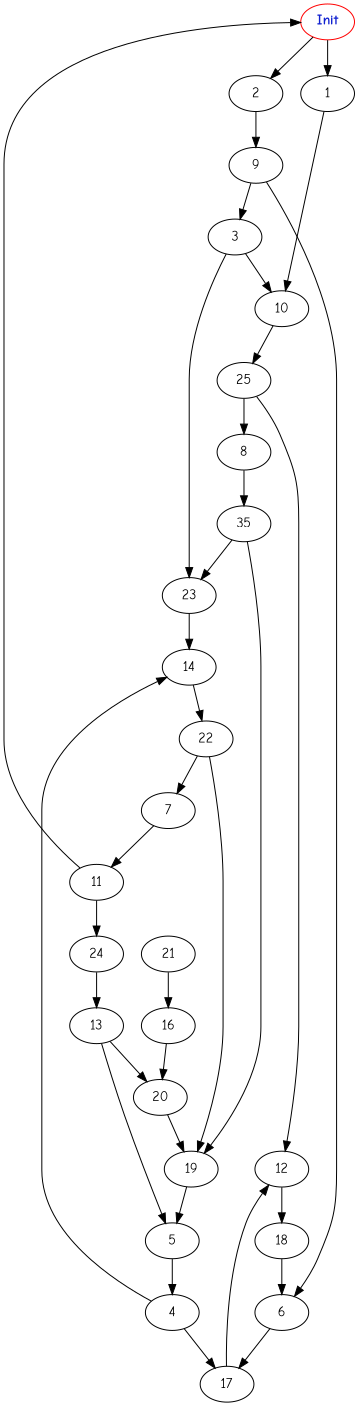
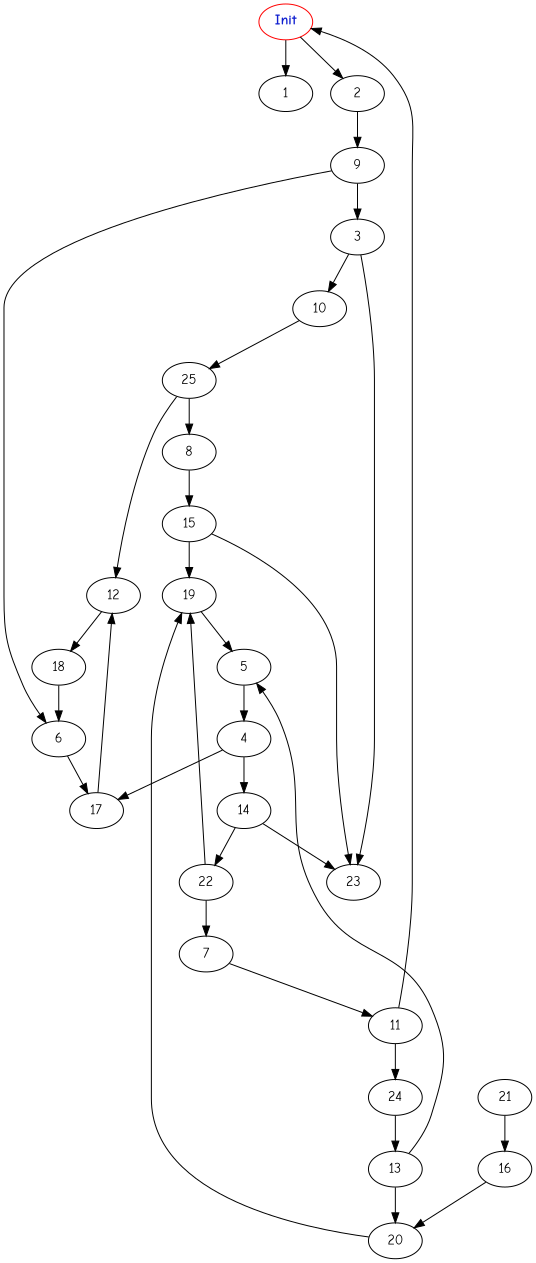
edge "1" -> "10": removed
node "35": label "35" -> "15"
edge "23" -> "14": reversed
